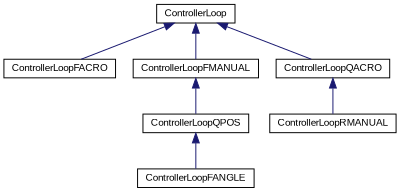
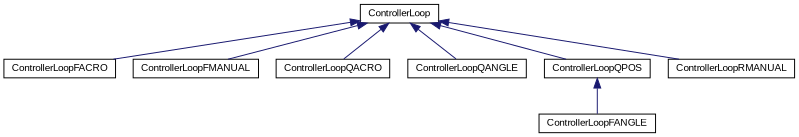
node "ControllerLoopQANGLE": added
edge "ControllerLoopQPOS" -> "ControllerLoopFMANUAL": now "ControllerLoopQPOS" -> "ControllerLoop"
edge "ControllerLoopRMANUAL" -> "ControllerLoopQACRO": now "ControllerLoopRMANUAL" -> "ControllerLoop"
